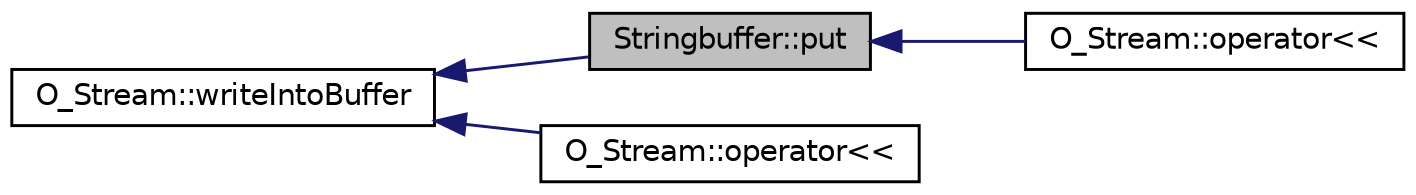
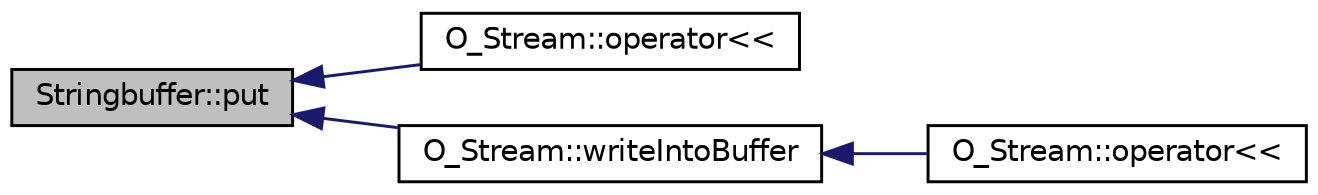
edge "Stringbuffer::put" -> "O_Stream::writeIntoBuffer": reversed
